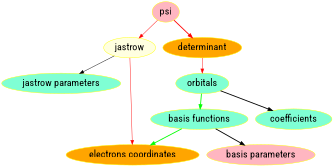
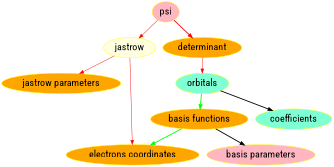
edge "jastrow" -> "jastrow parameters": color black -> red
node "jastrow parameters": fillcolor aquamarine -> orange
node "basis functions": fillcolor aquamarine -> orange
